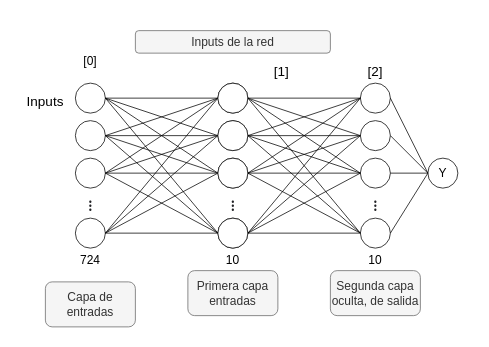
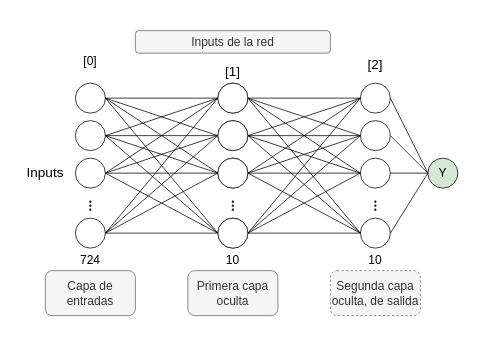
node "[1]": moved (282, 72) -> (233, 72)
node "[2]": moved (375, 72) -> (375, 64)
node "Inputs": moved (45, 102) -> (45, 173)
node "Y": fillcolor #ffffff -> #d5e8d4
node "Primera capa entradas": label "Primera capa entradas" -> "Primera capa oculta"
node "Segunda capa oculta, de salida": style solid -> dashed
node "Capa de entradas": moved (90, 304) -> (90, 293)
